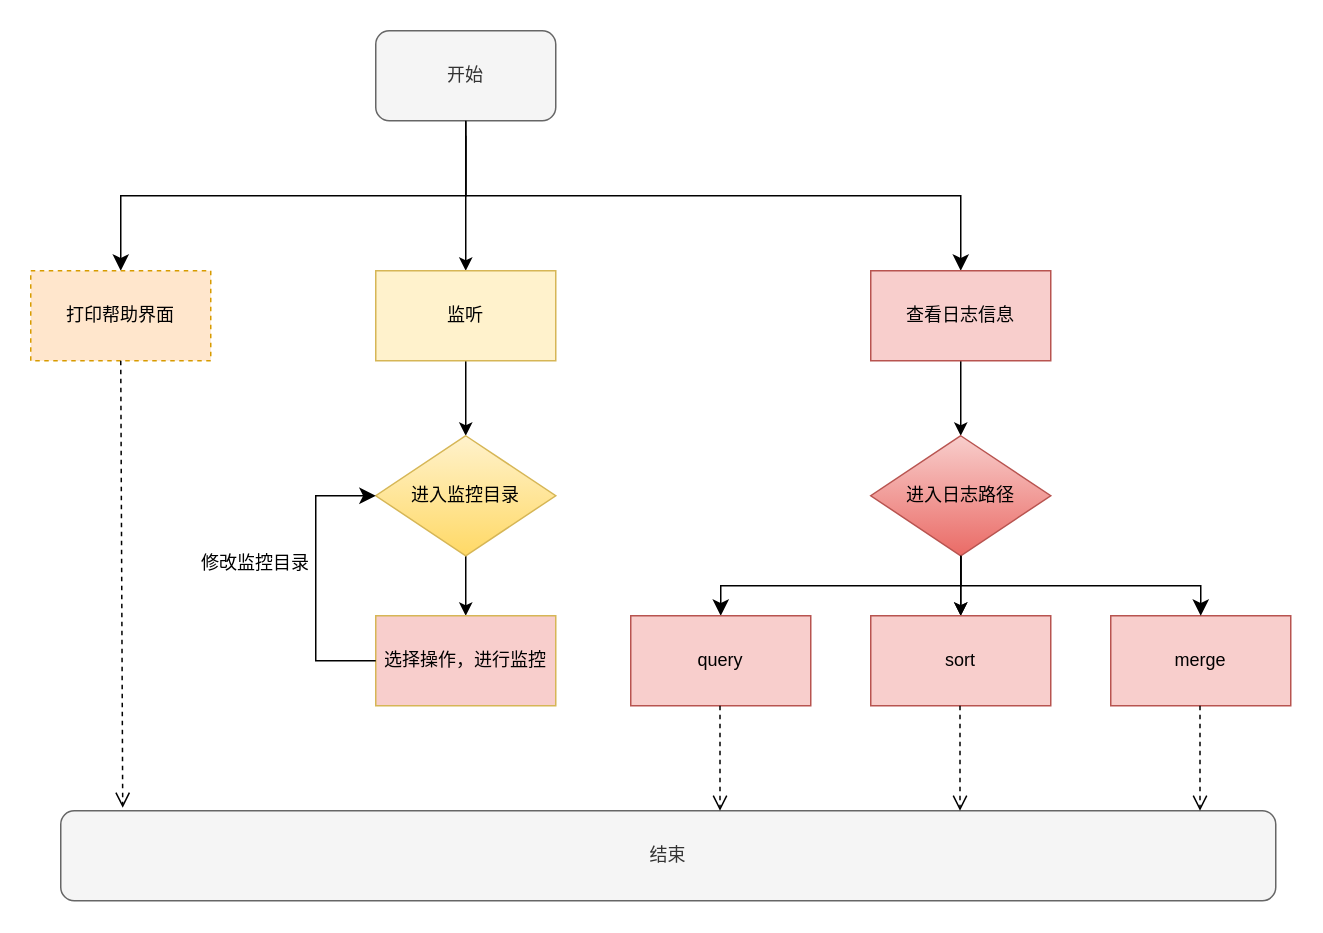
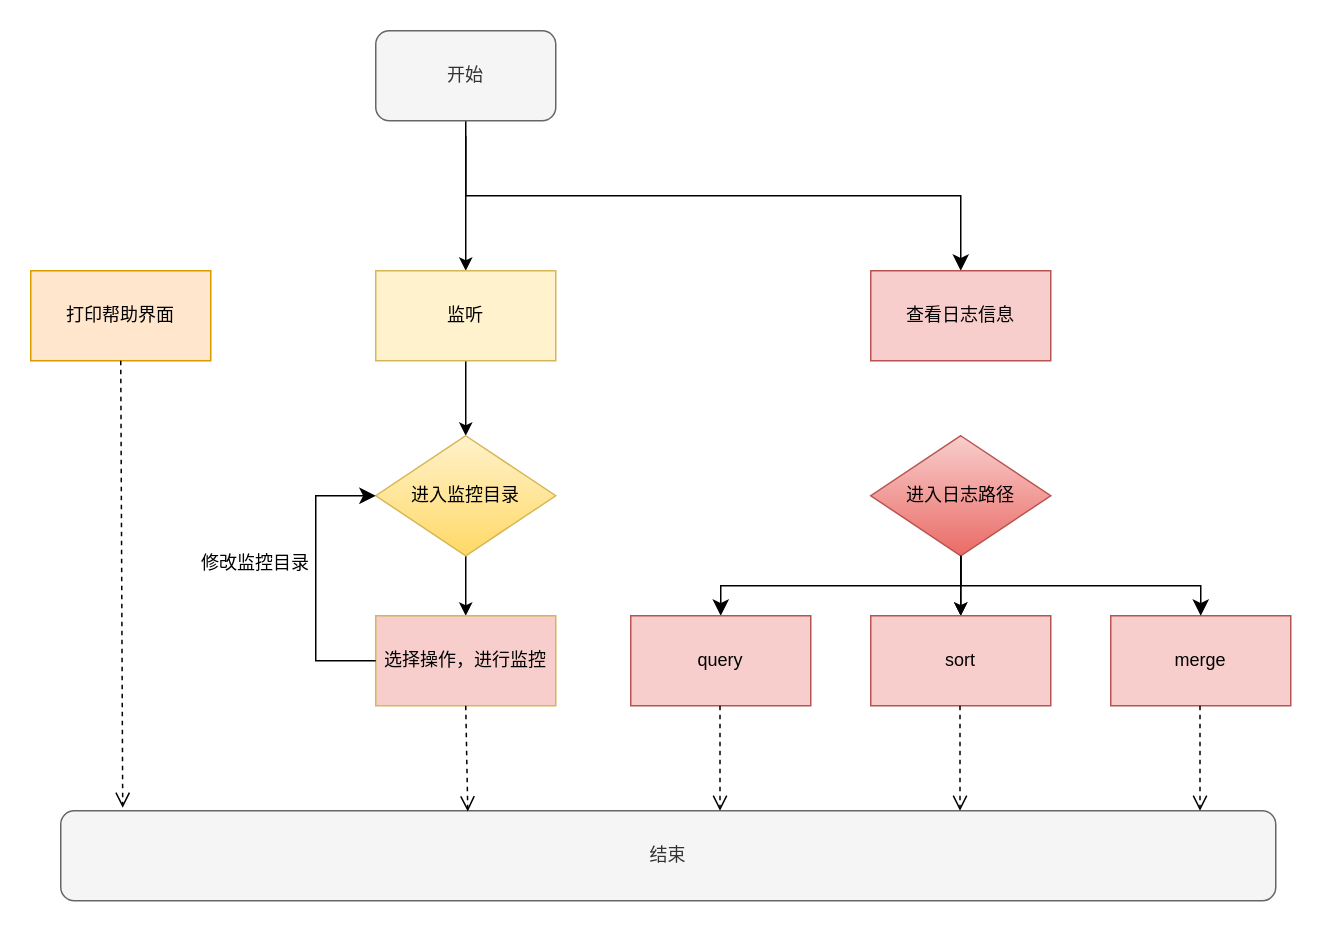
edge "开始" -> "打印帮助界面": removed
node "打印帮助界面": style dashed -> solid
edge "查看日志信息" -> "进入日志路径": removed
edge "选择操作，进行监控" -> "结束": added
